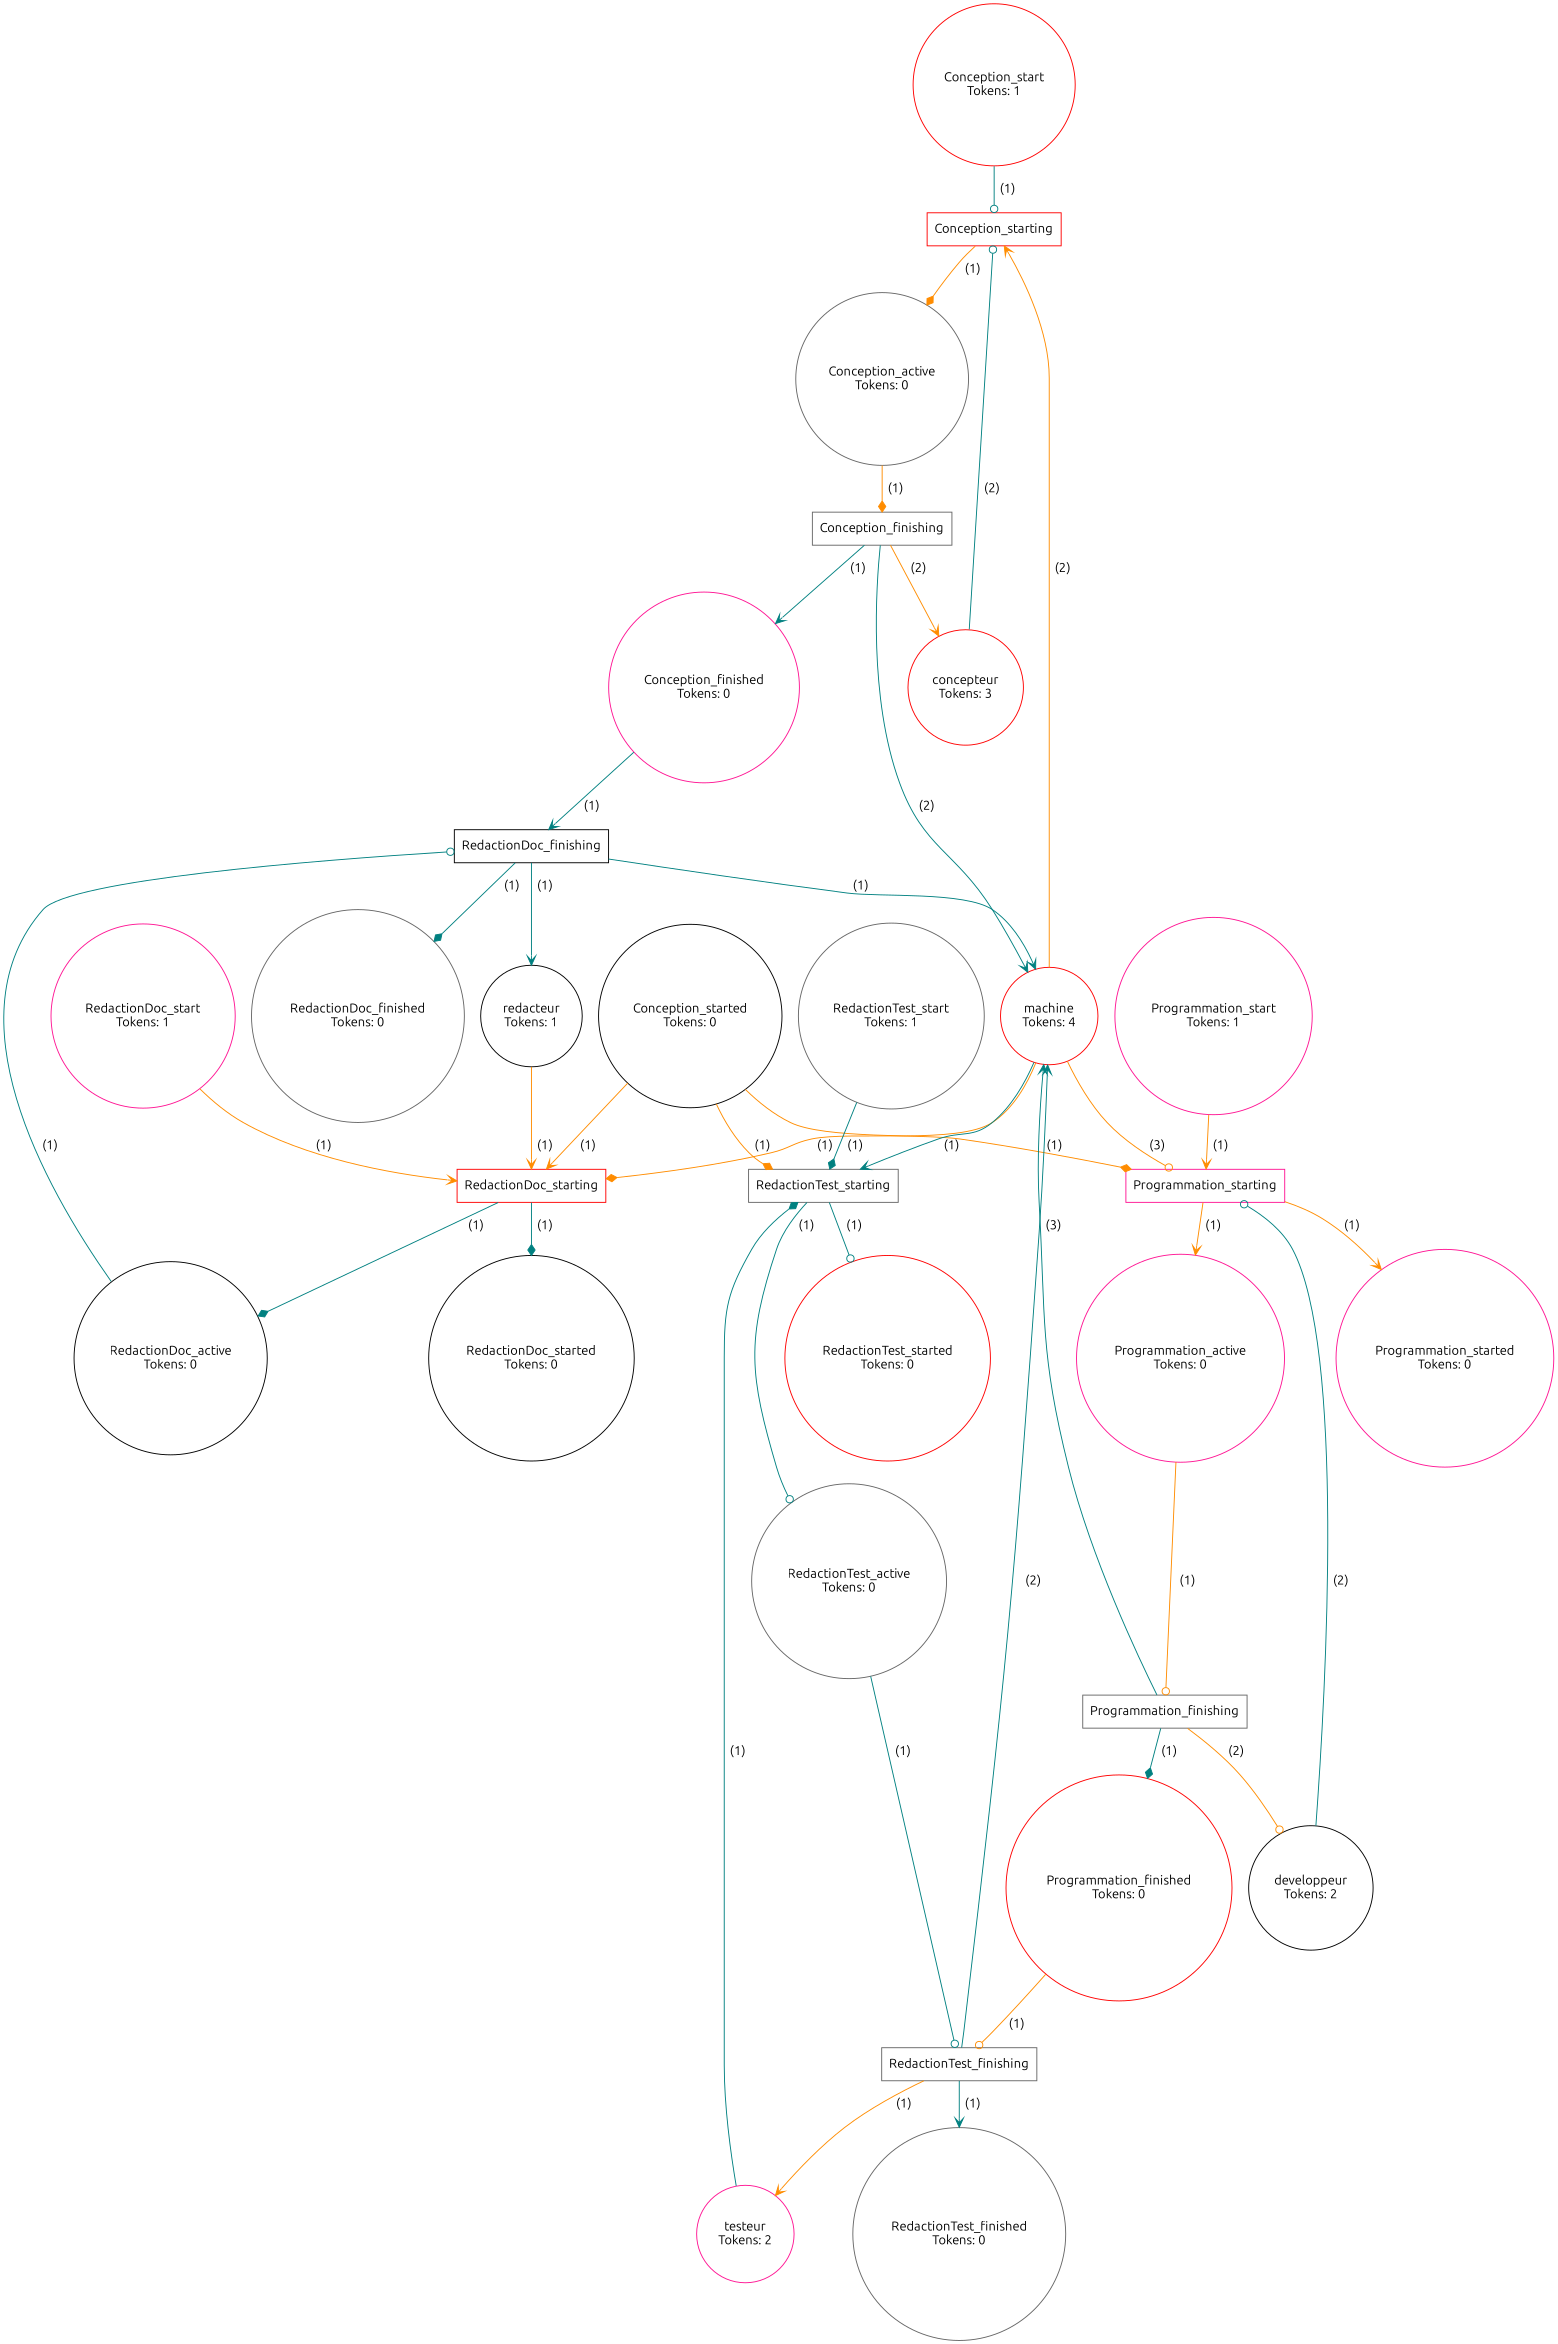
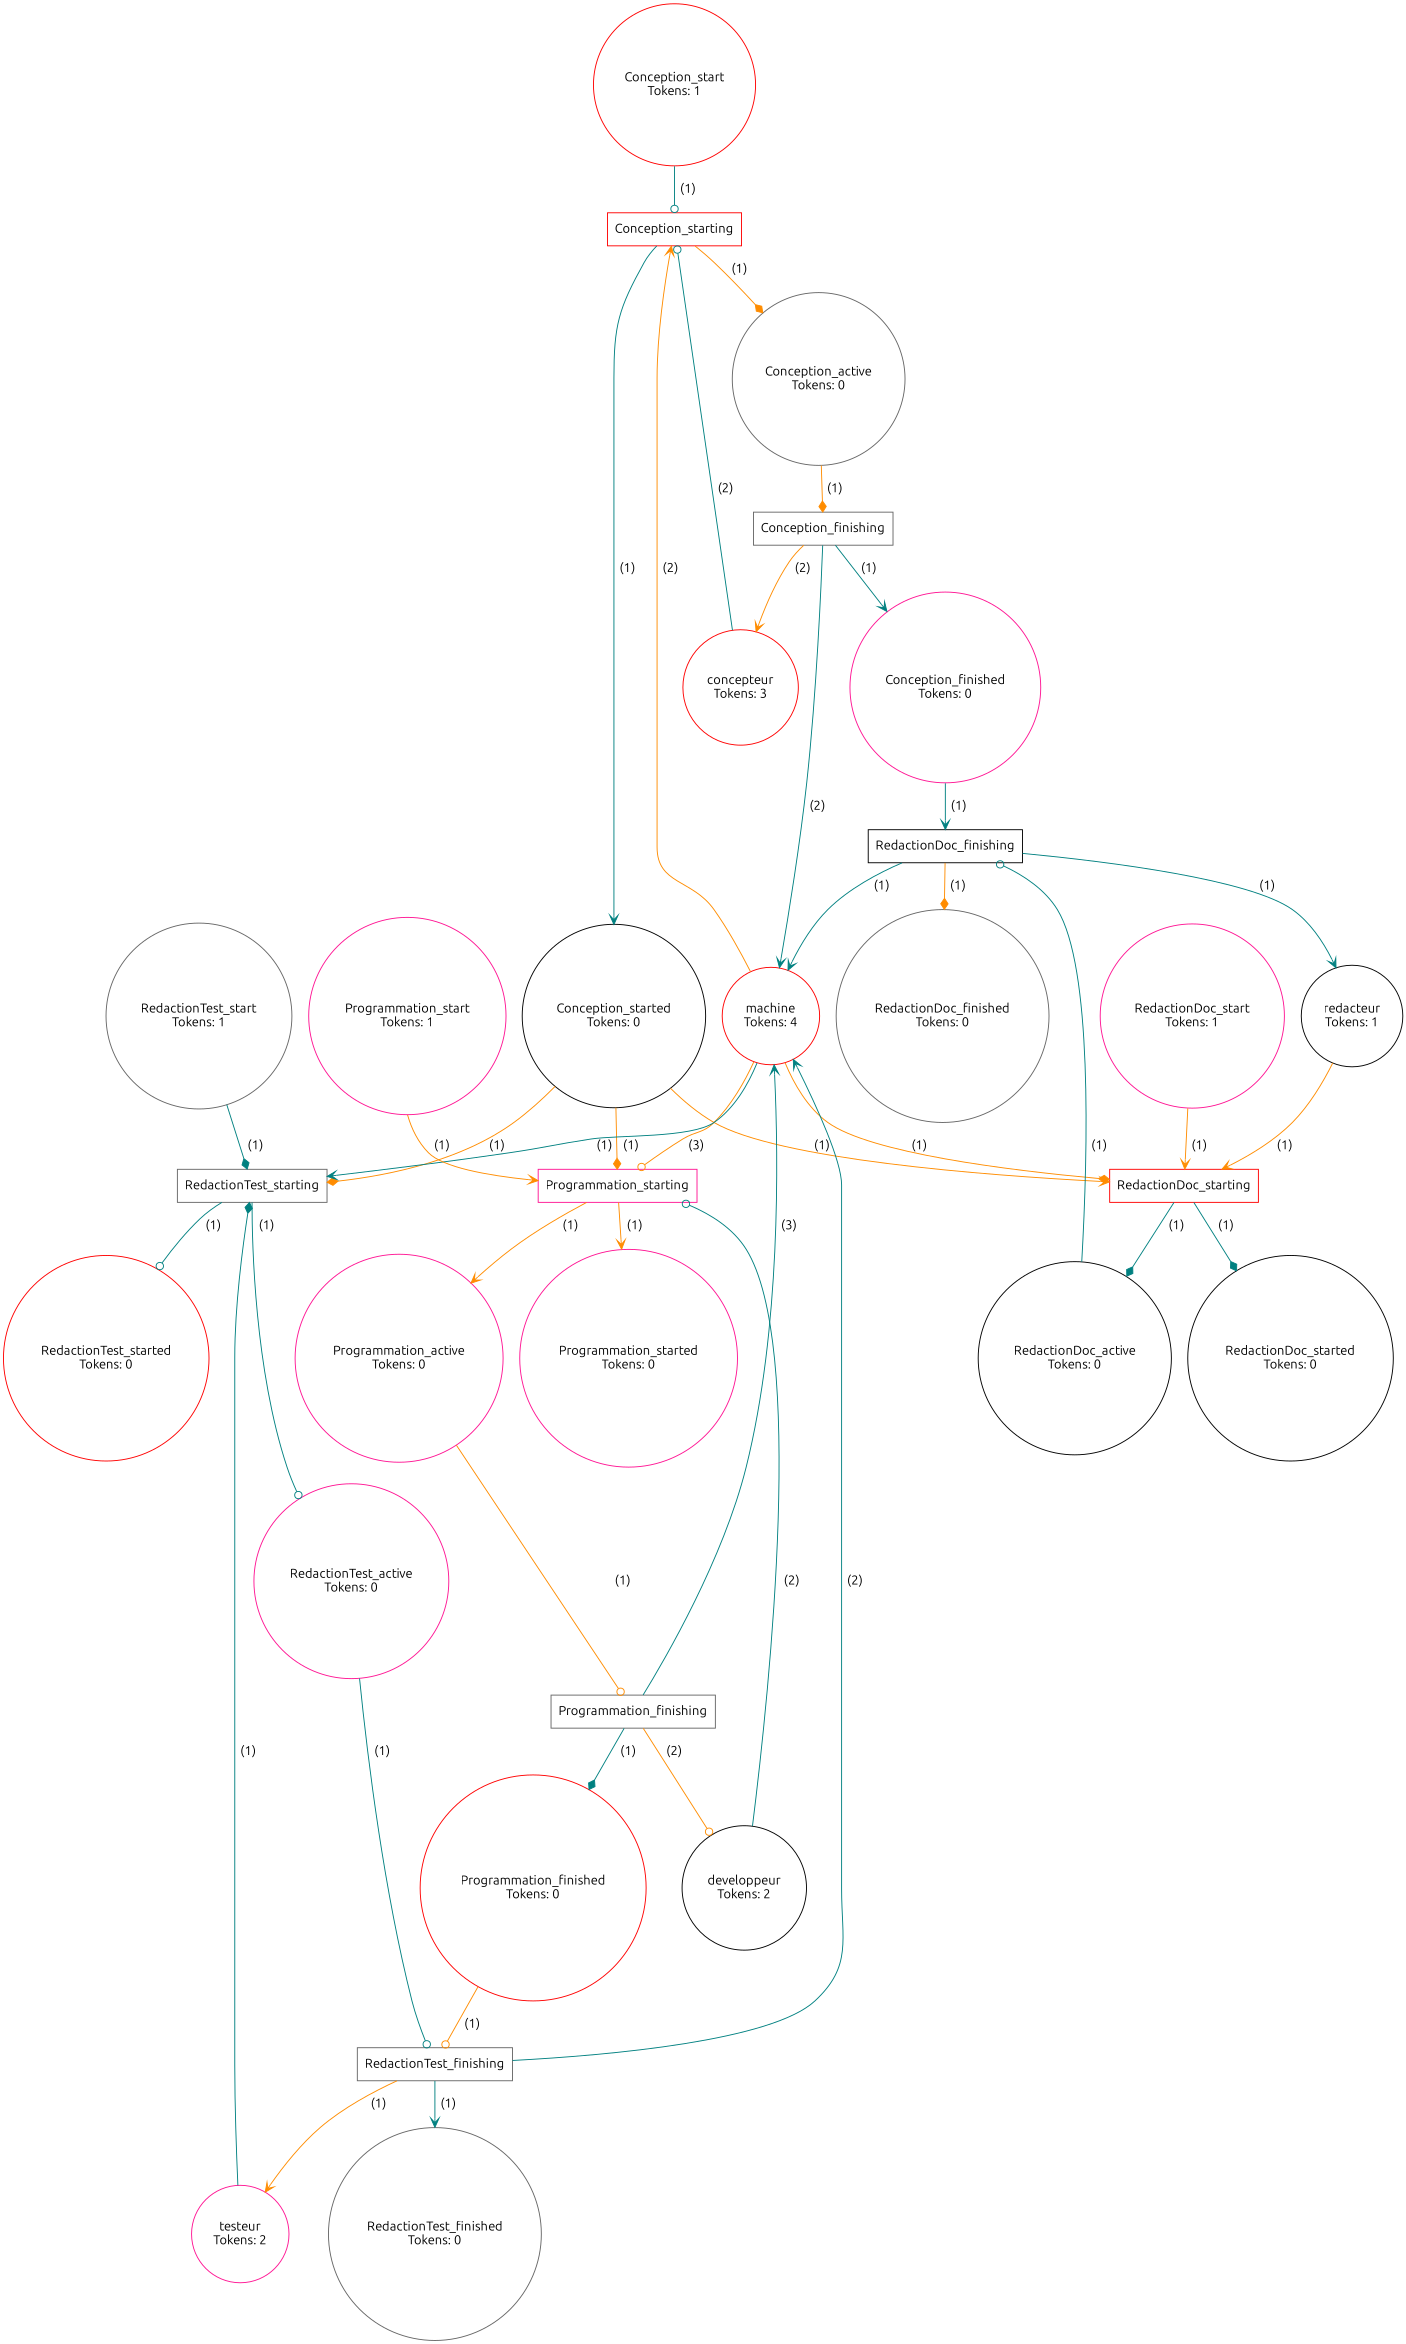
edge "Conception_starting" -> "Conception_started Tokens: 0": added, label "(1)"
edge "RedactionDoc_finishing" -> "RedactionDoc_finished Tokens: 0": color teal -> darkorange
node "RedactionTest_active Tokens: 0": color gray40 -> deeppink
